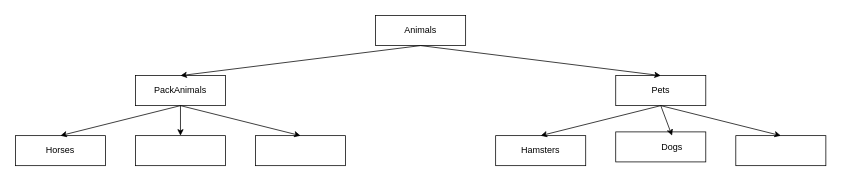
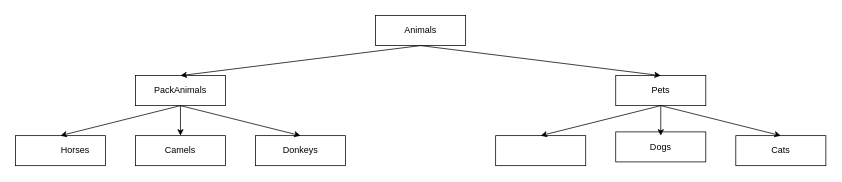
node "Dogs": moved (672, 147) -> (660, 147)
node "Horses": moved (60, 150) -> (75, 150)
node "Camels": added
node "Donkeys": added
node "Hamsters": removed
node "Cats": added
